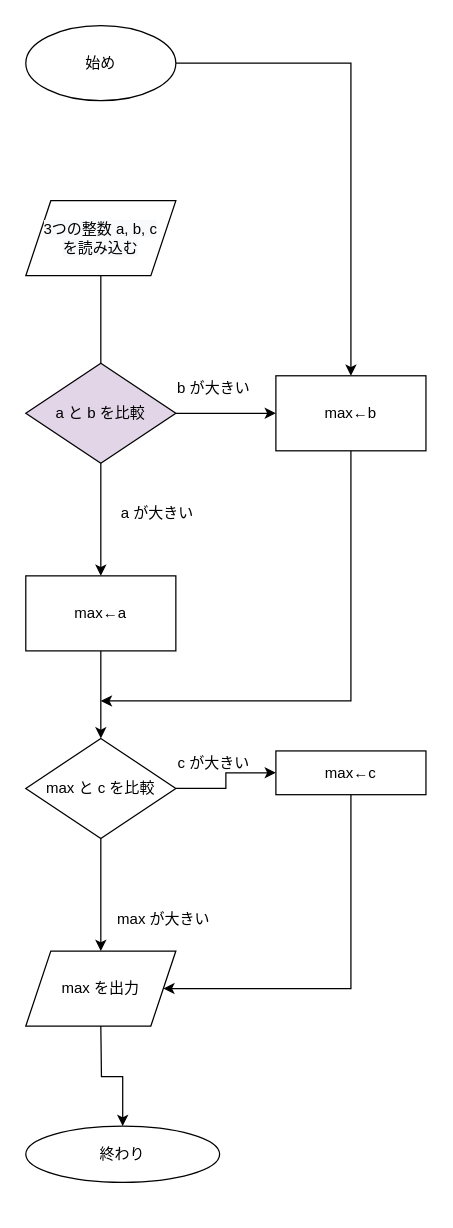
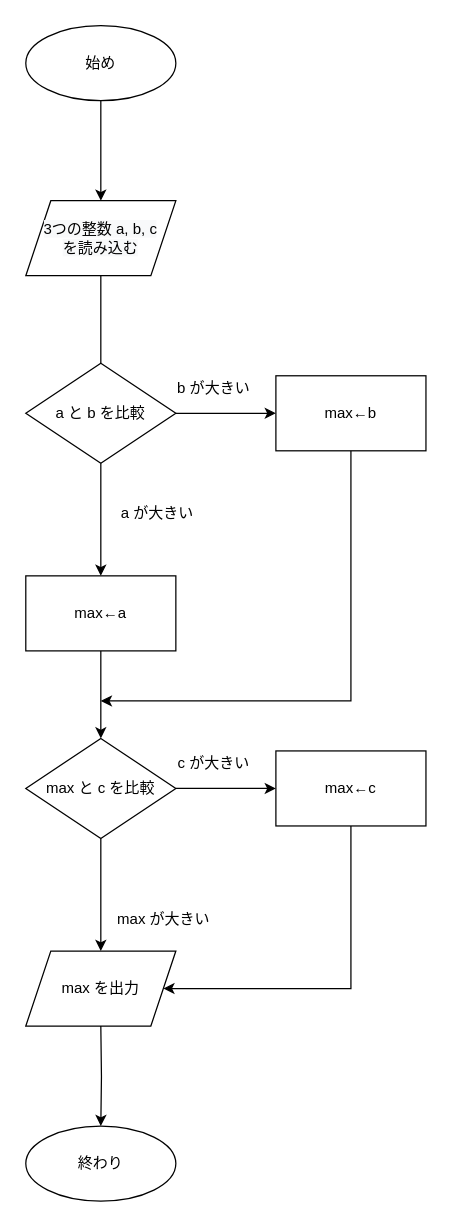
edge "始め" -> "max←b": now "始め" -> "3つの整数 a, b, cを読み込む"
node "a と b を比較": fillcolor #e1d5e7 -> #ffffff
node "max←c": size 150x44 -> 150x75
node "終わり": size 194x56 -> 150x75
